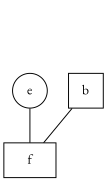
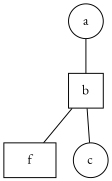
node "a": added
node "e": removed
node "c": added
